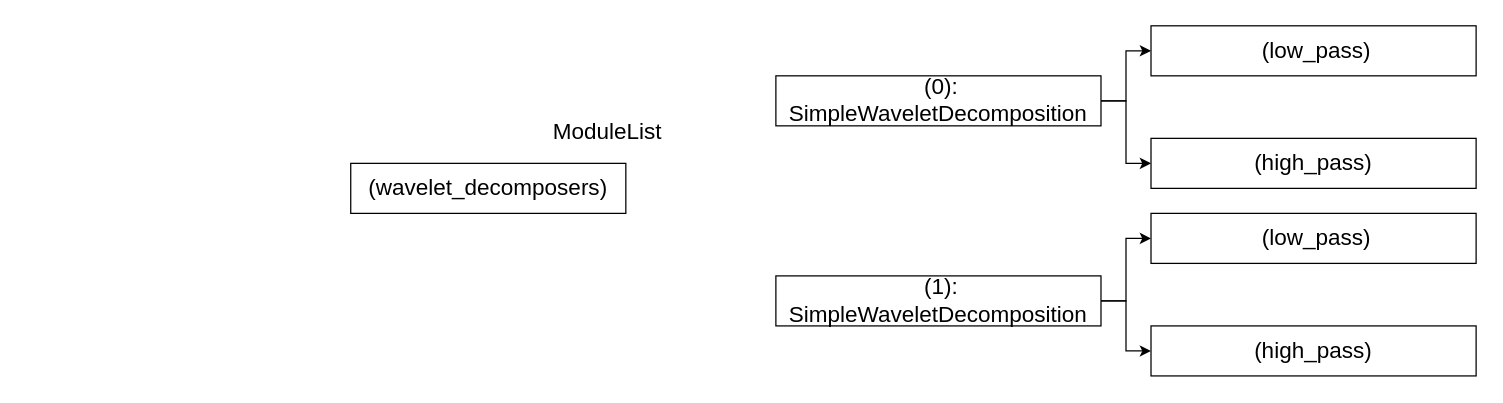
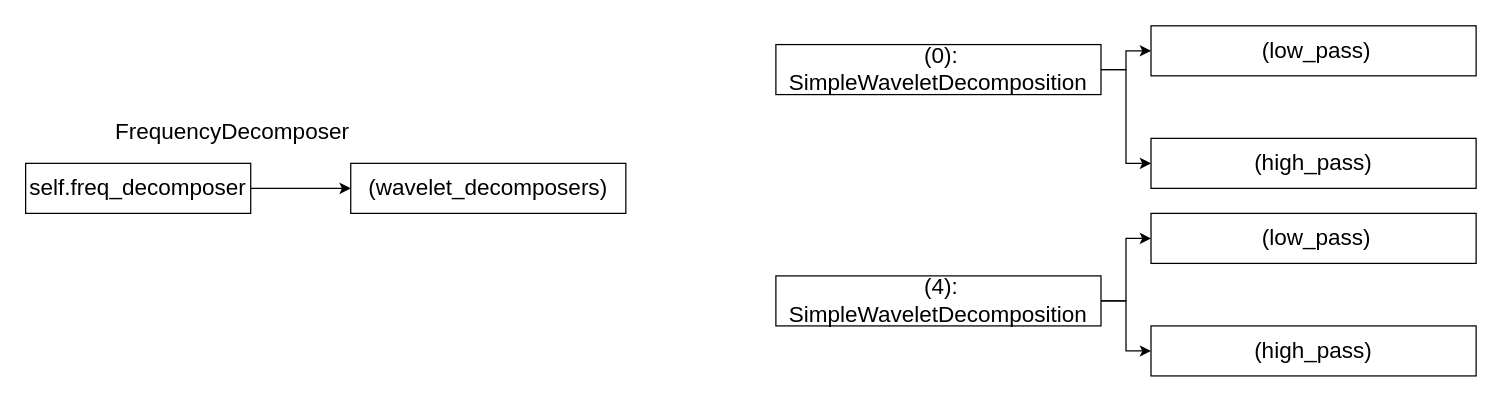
node "(0): SimpleWaveletDecomposition": moved (938, 101) -> (938, 69)
node "FrequencyDecomposer": added
node "ModuleList": removed
node "self.freq_decomposer": added
edge "self.freq_decomposer" -> "(wavelet_decomposers)": added
node "(1): SimpleWaveletDecomposition": label "(1): SimpleWaveletDecomposition" -> "(4): SimpleWaveletDecomposition"
